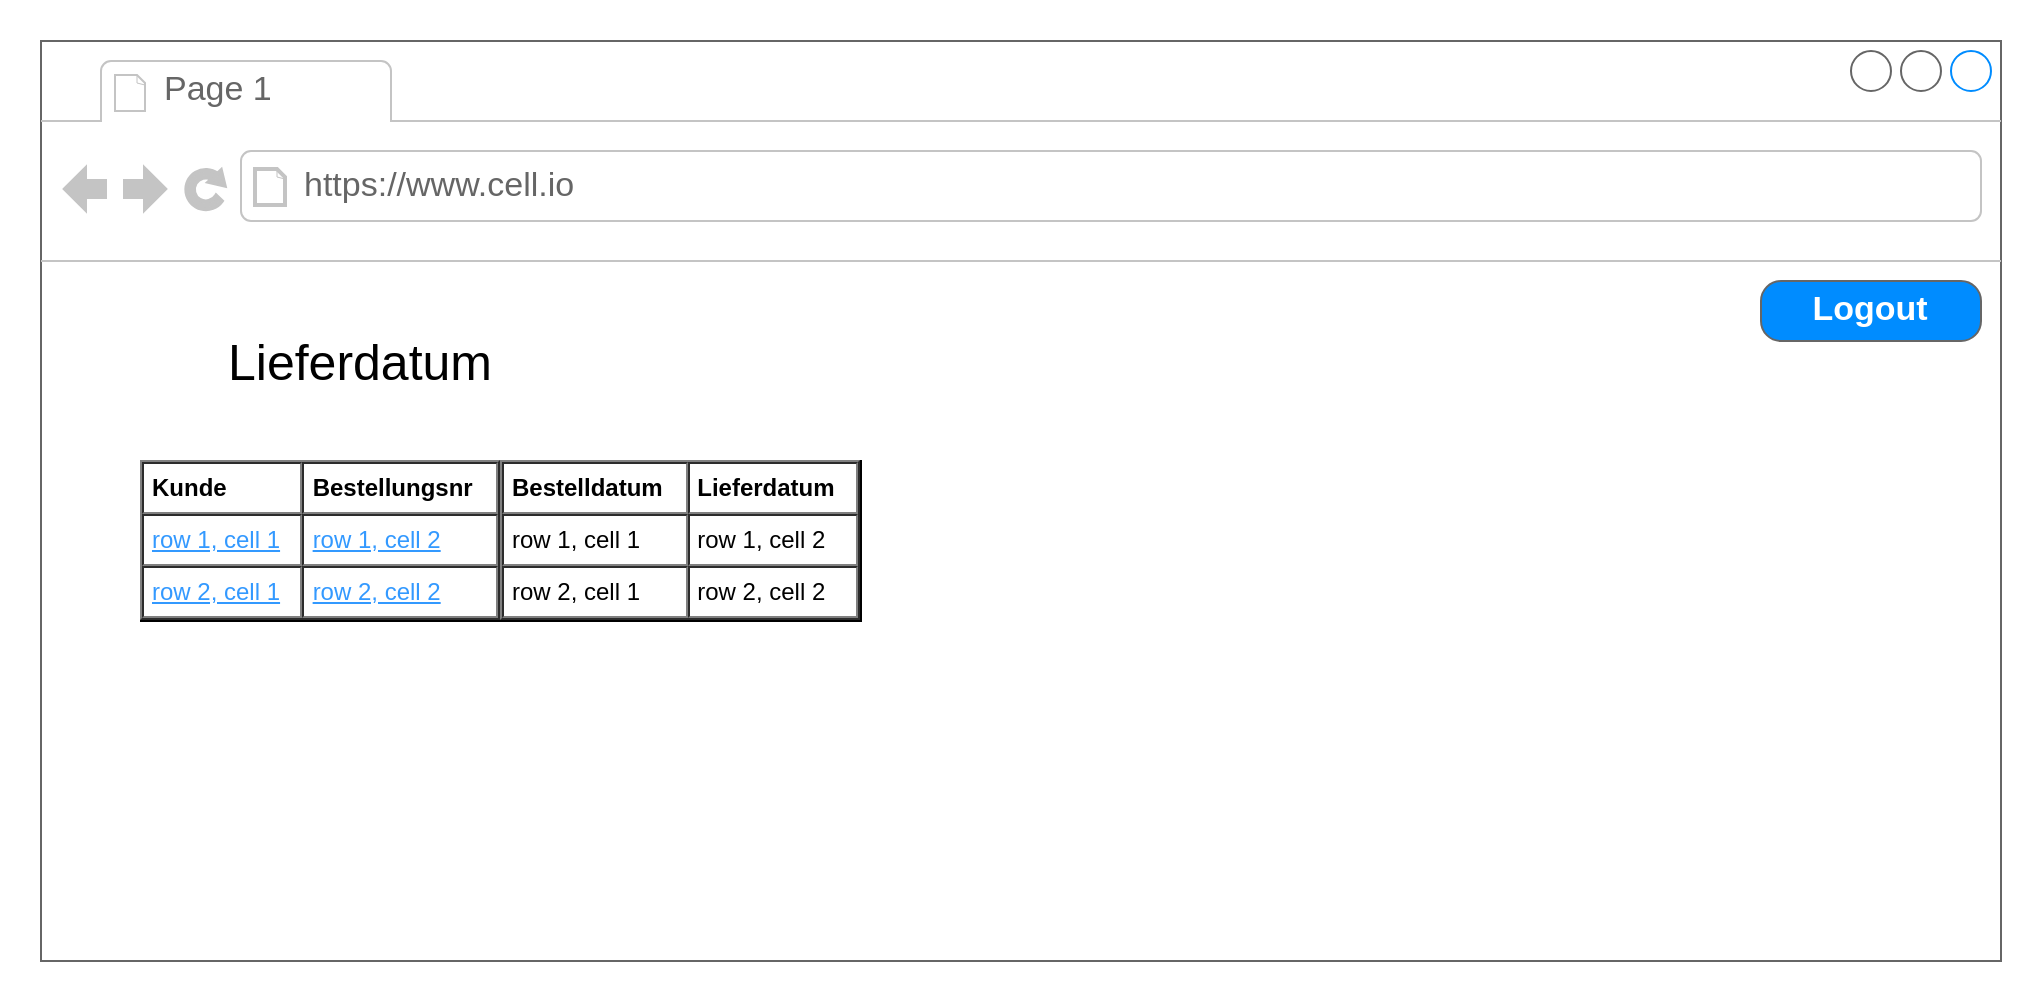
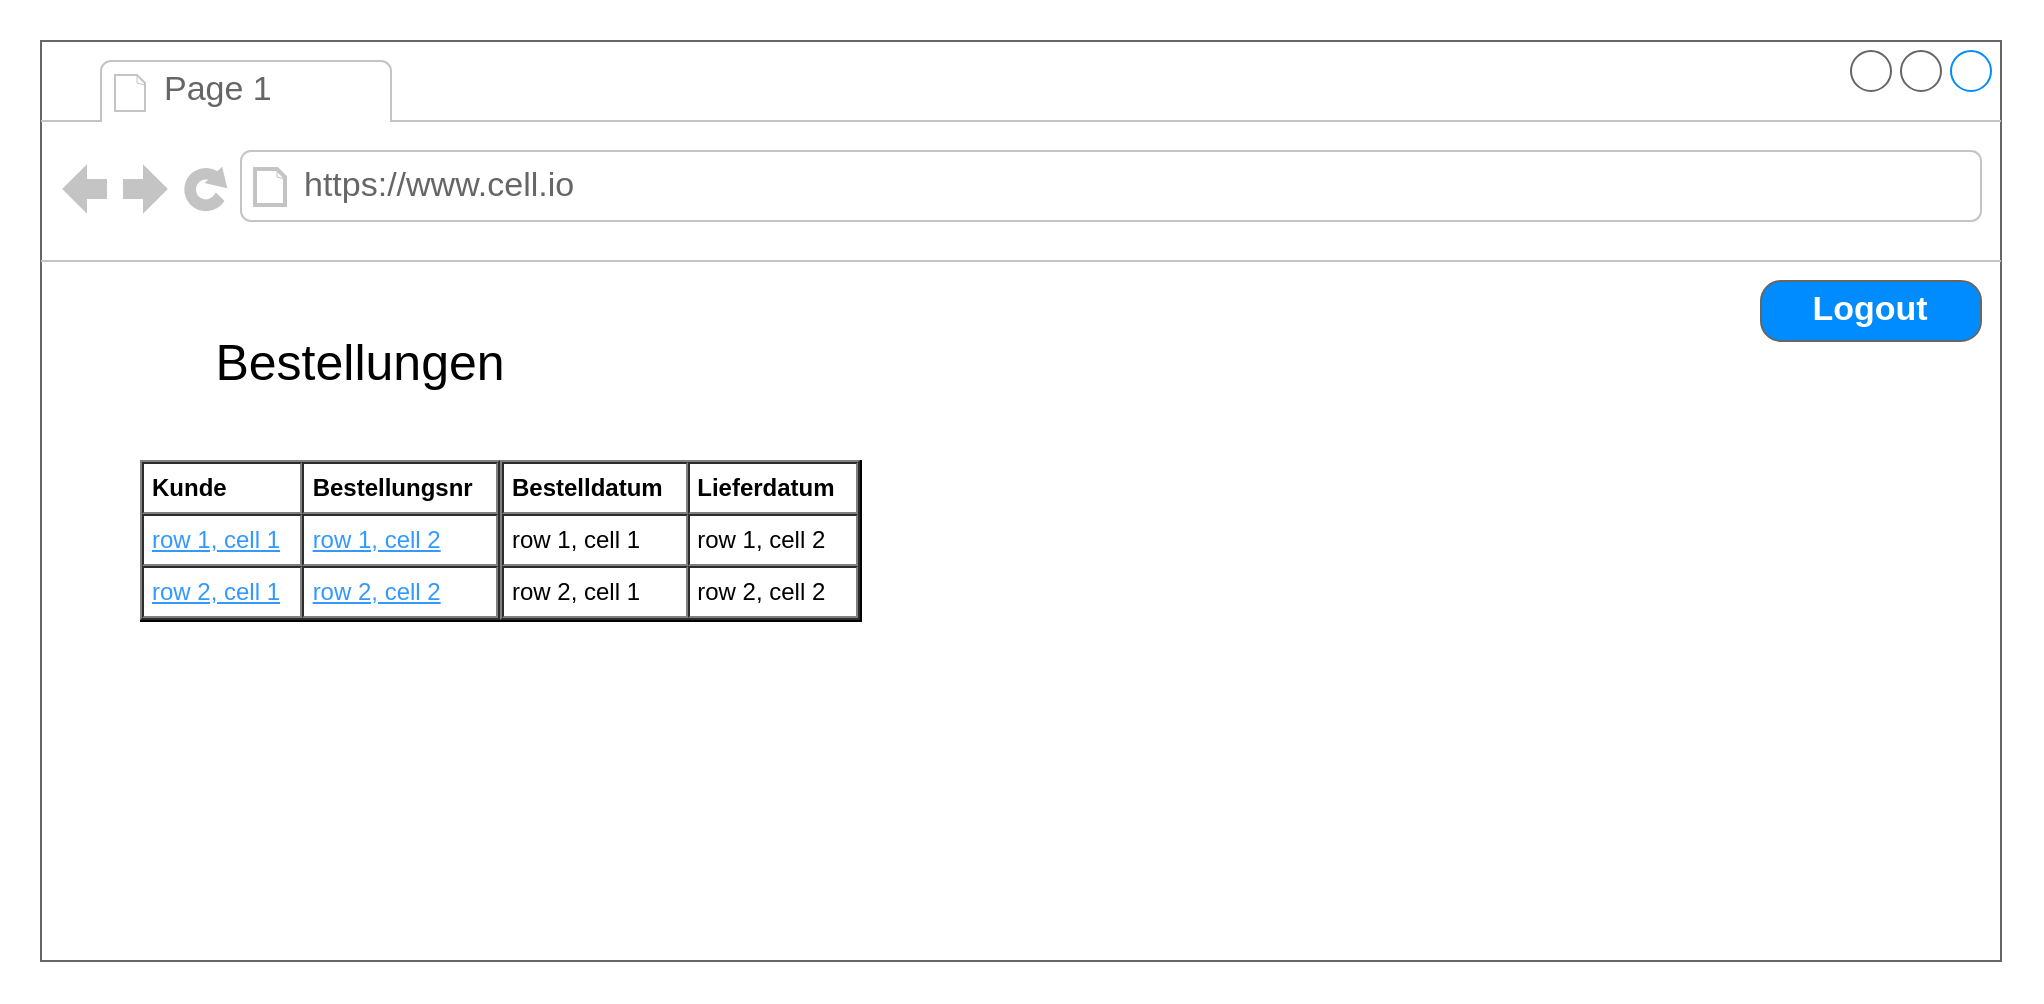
node "Lieferdatum": label "Lieferdatum" -> "Bestellungen"
